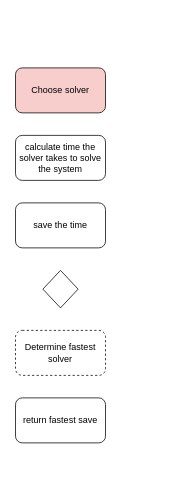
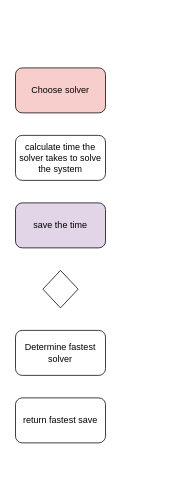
node "save the time": fillcolor #ffffff -> #e1d5e7
node "Determine fastest solver": style dashed -> solid
edge "Determine fastest solver" -> "return fastest save": added
